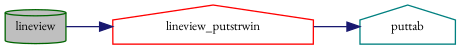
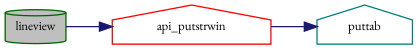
node "lineview_putstrwin": label "lineview_putstrwin" -> "api_putstrwin"
